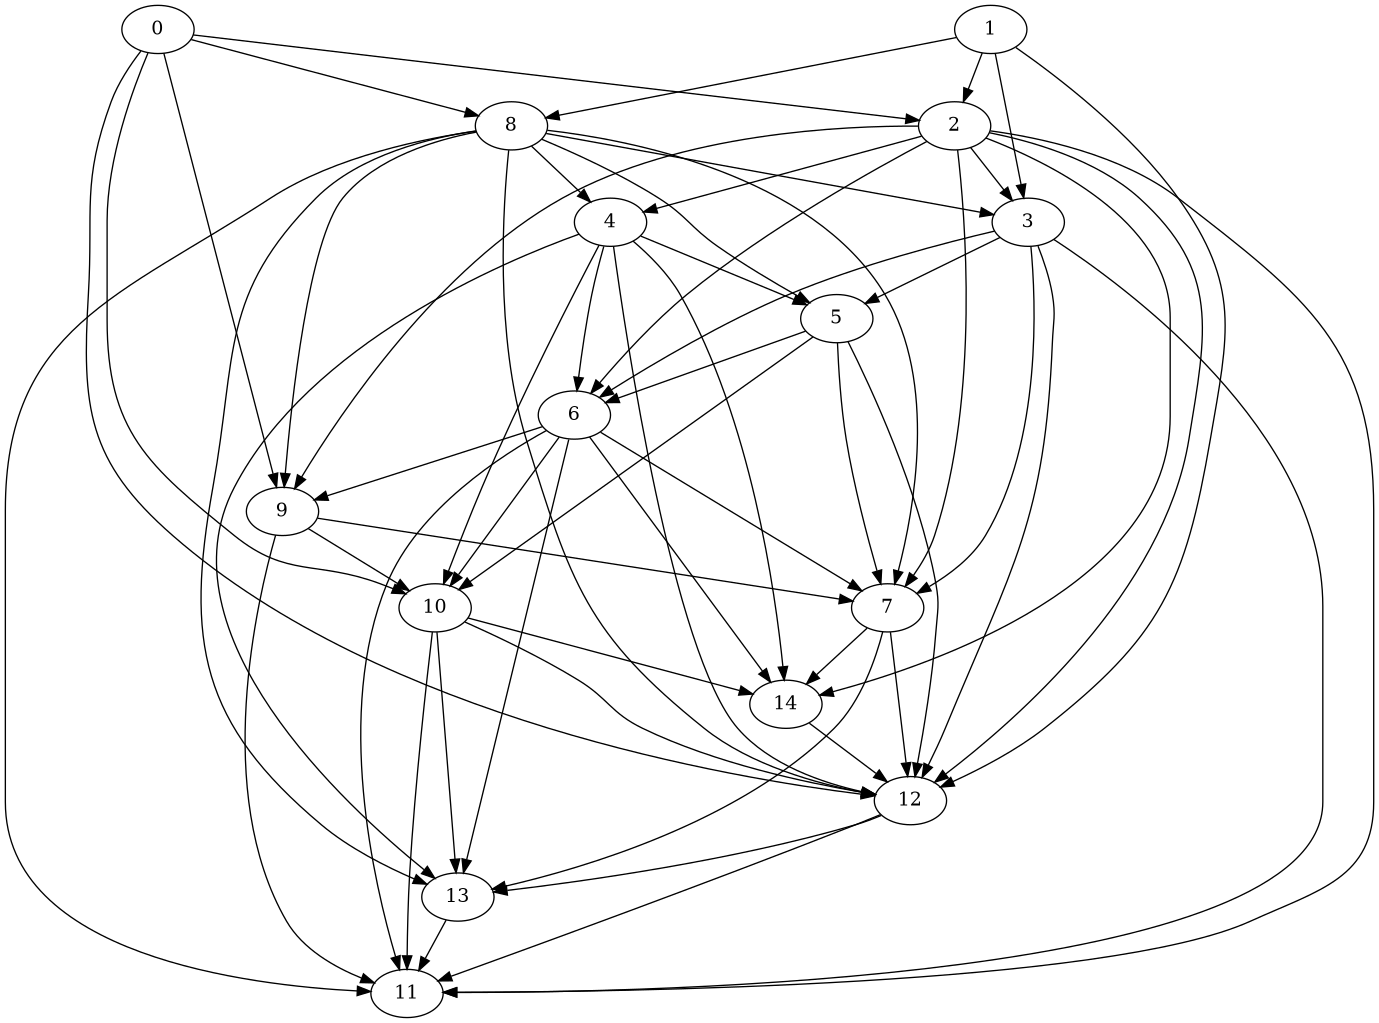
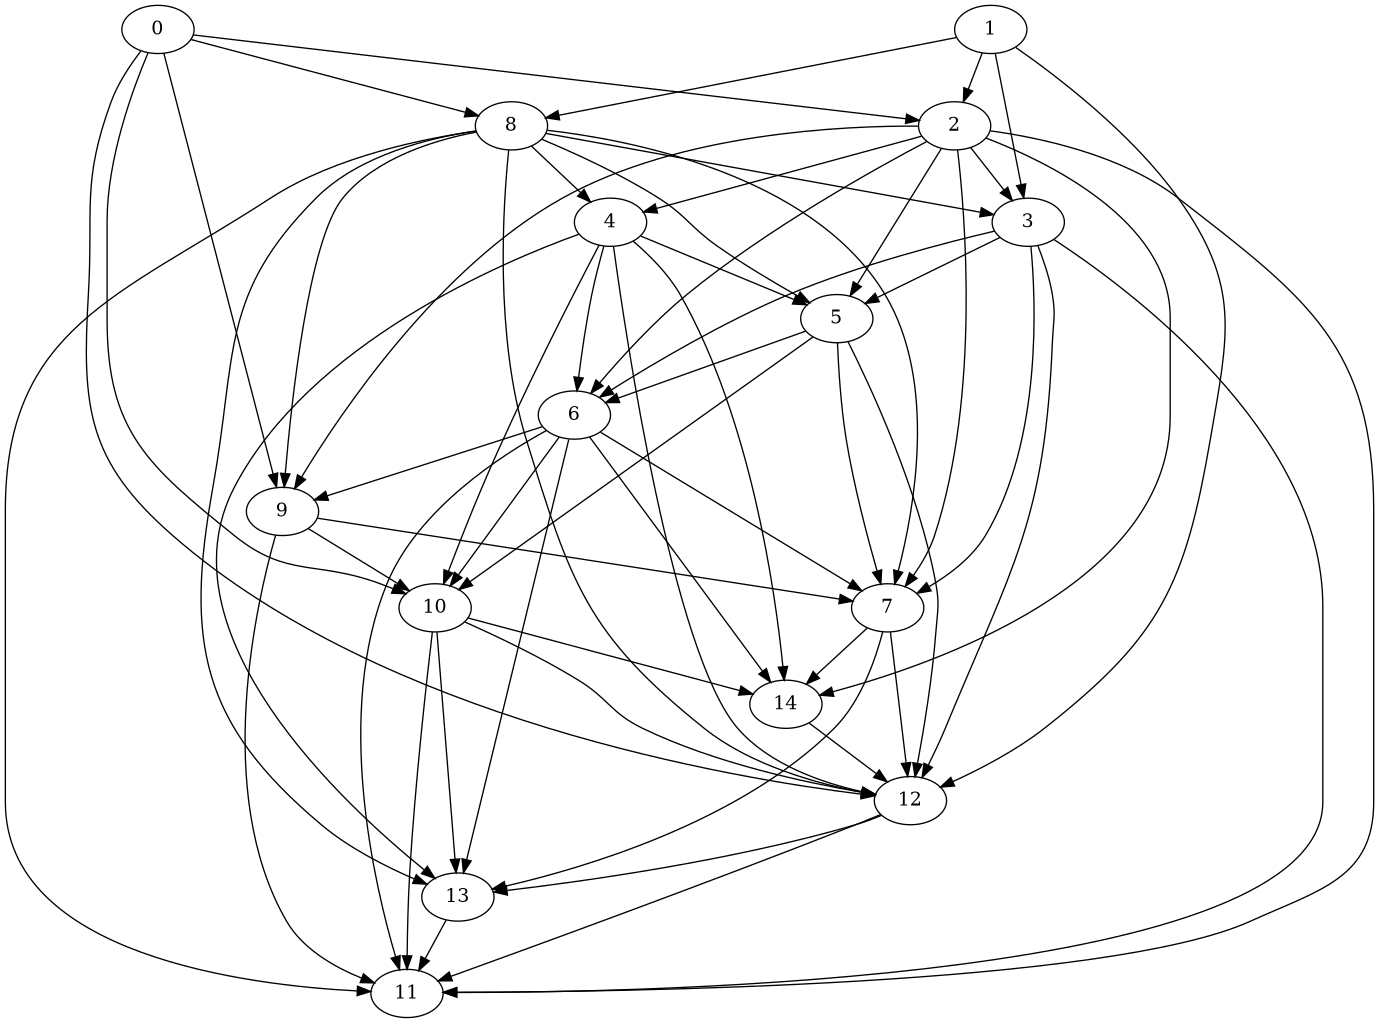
edge "2" -> "12": now "2" -> "5"
